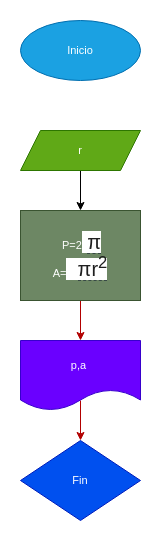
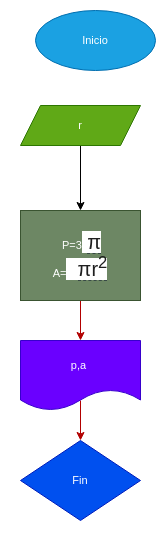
node "Inicio": moved (81, 51) -> (96, 41)
node "r": moved (81, 151) -> (81, 126)
node "P=2 π A= πr2": label "P=2 π A= πr2" -> "P=3 π A= πr2"
